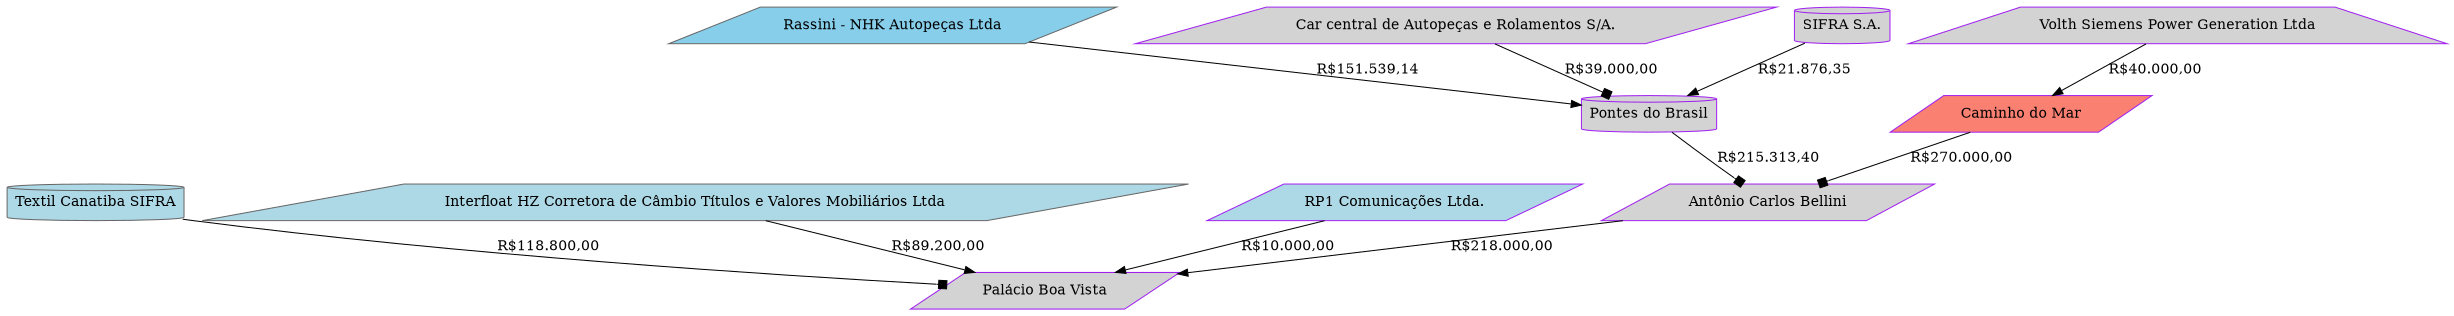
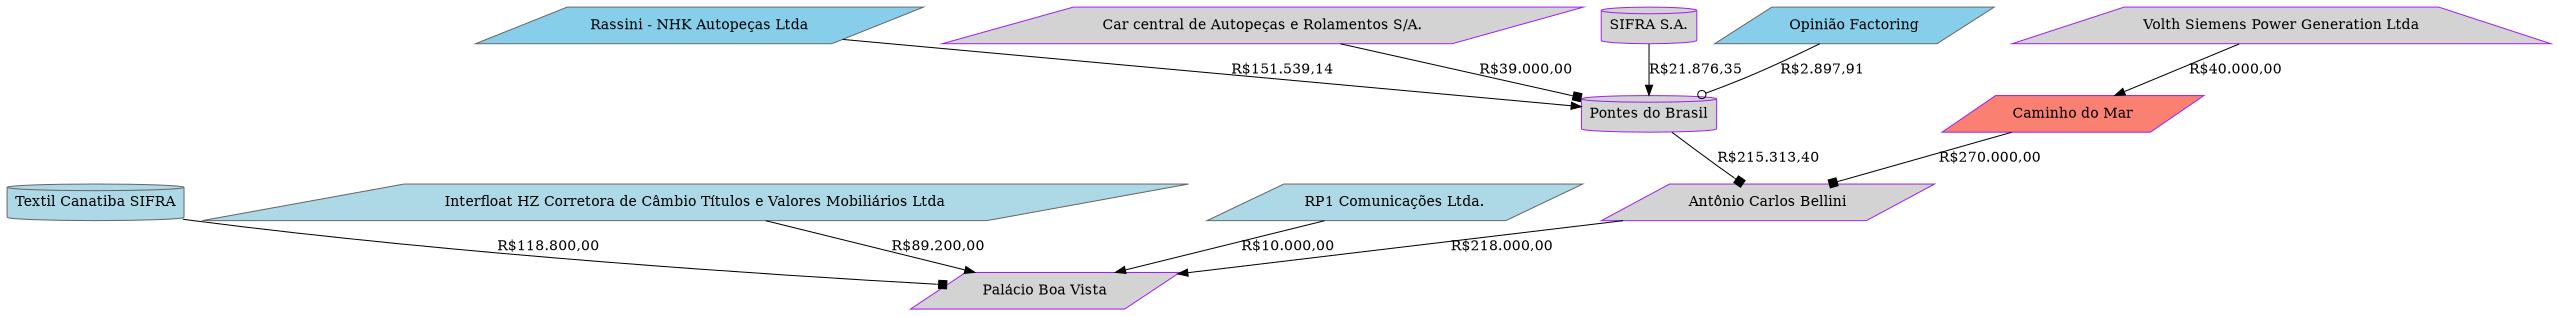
node "Opinião Factoring": added
node "RP1 Comunicações Ltda.": color purple -> gray40
